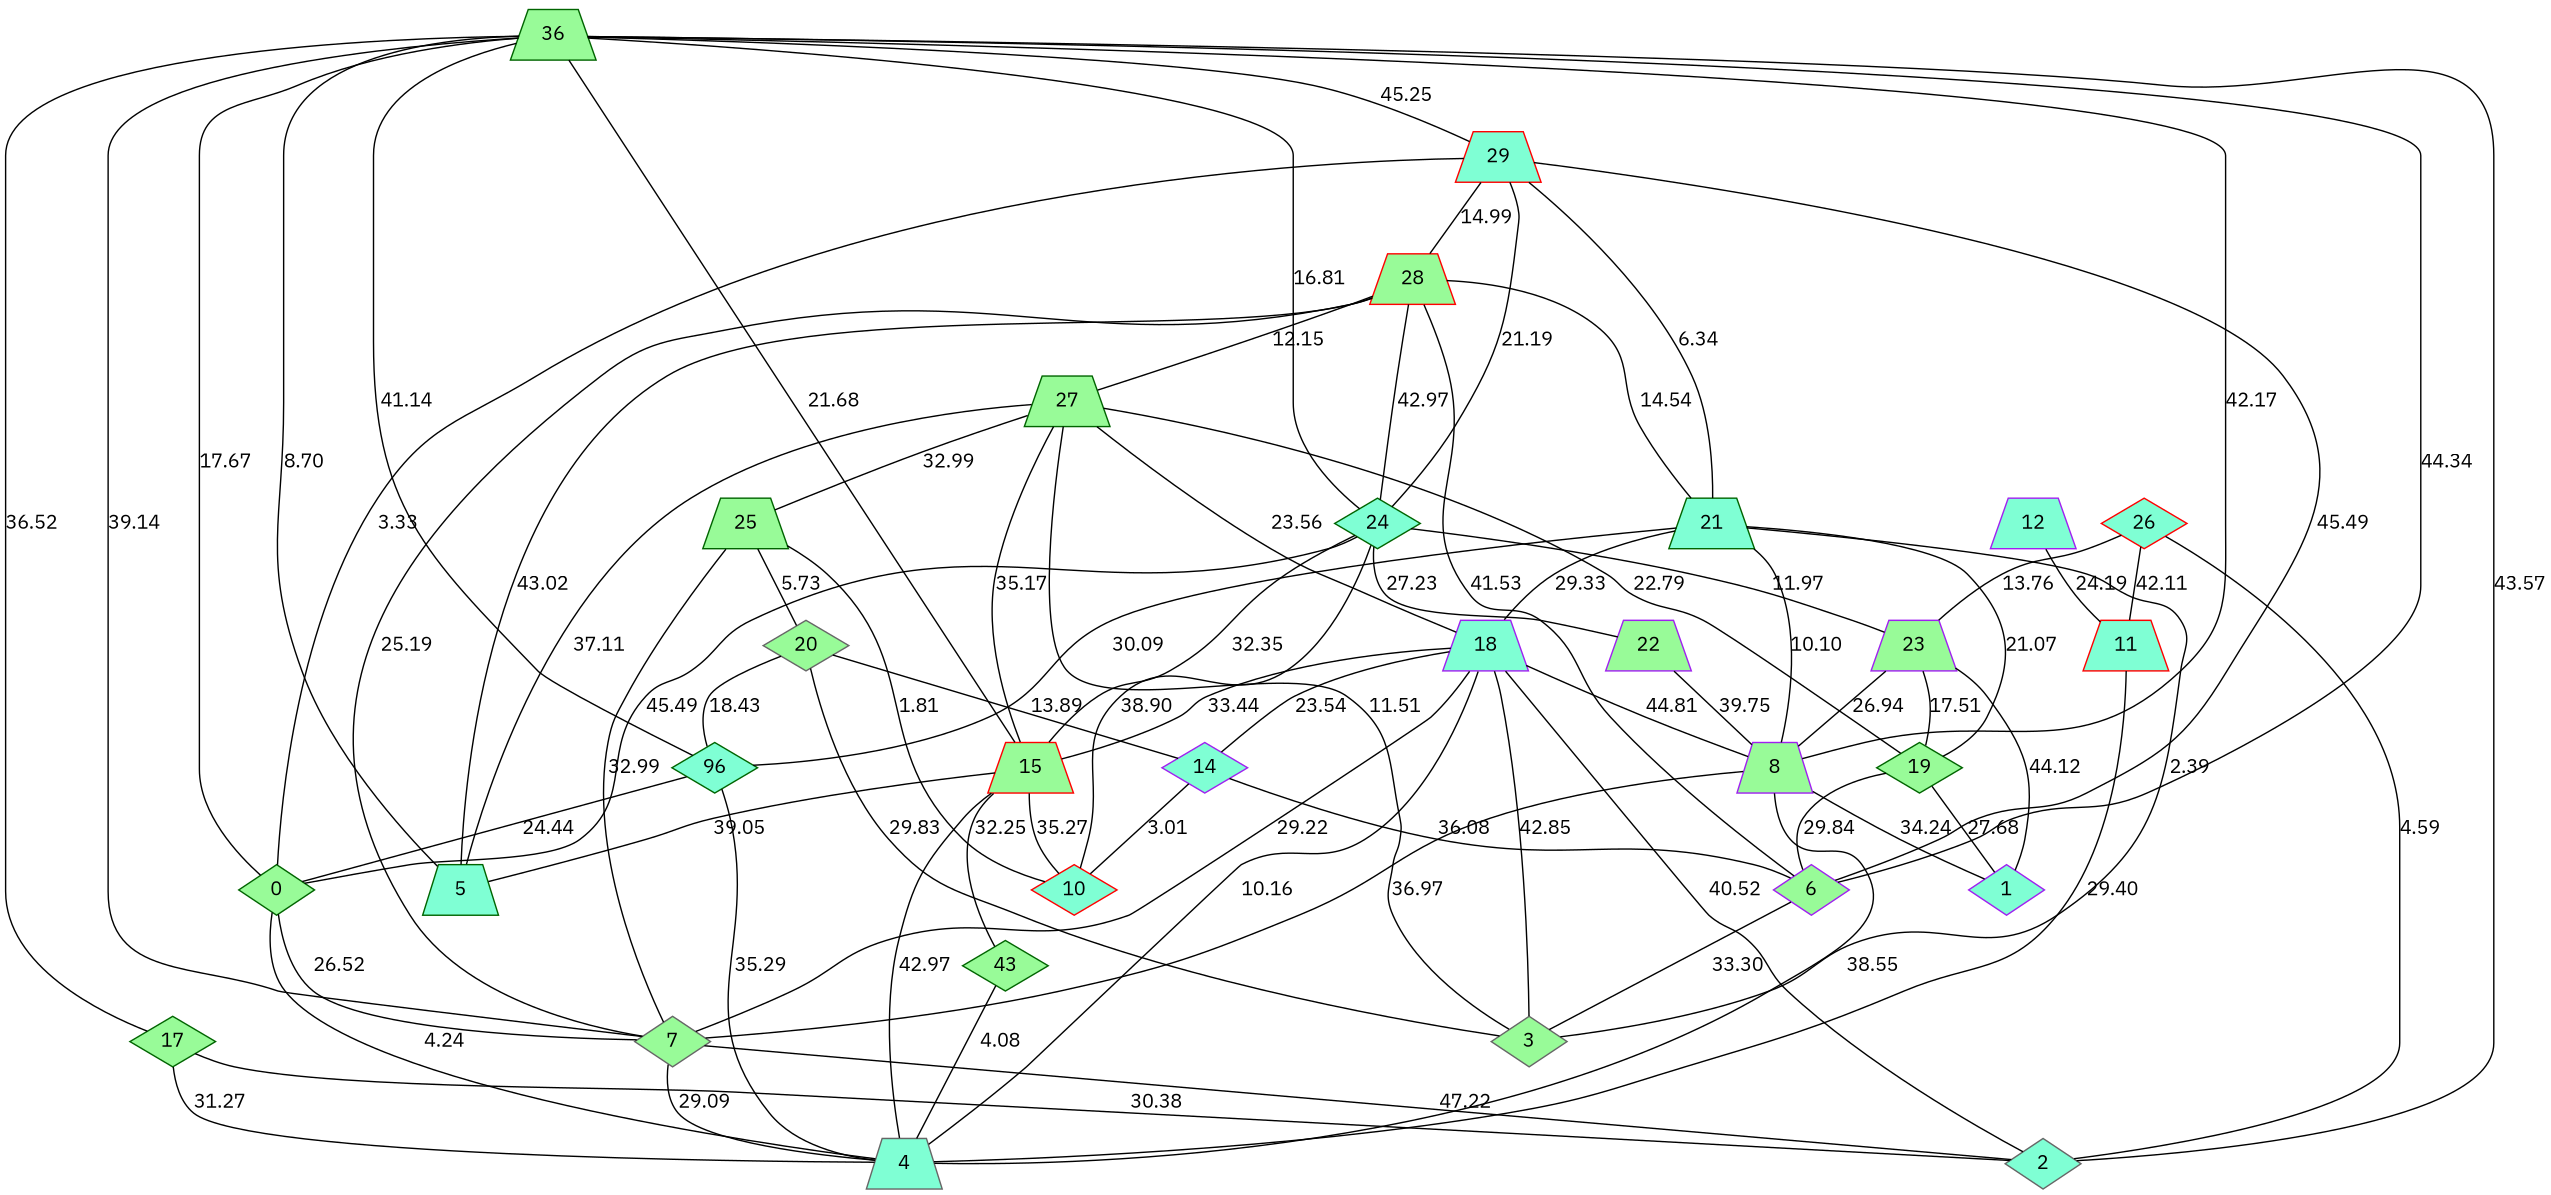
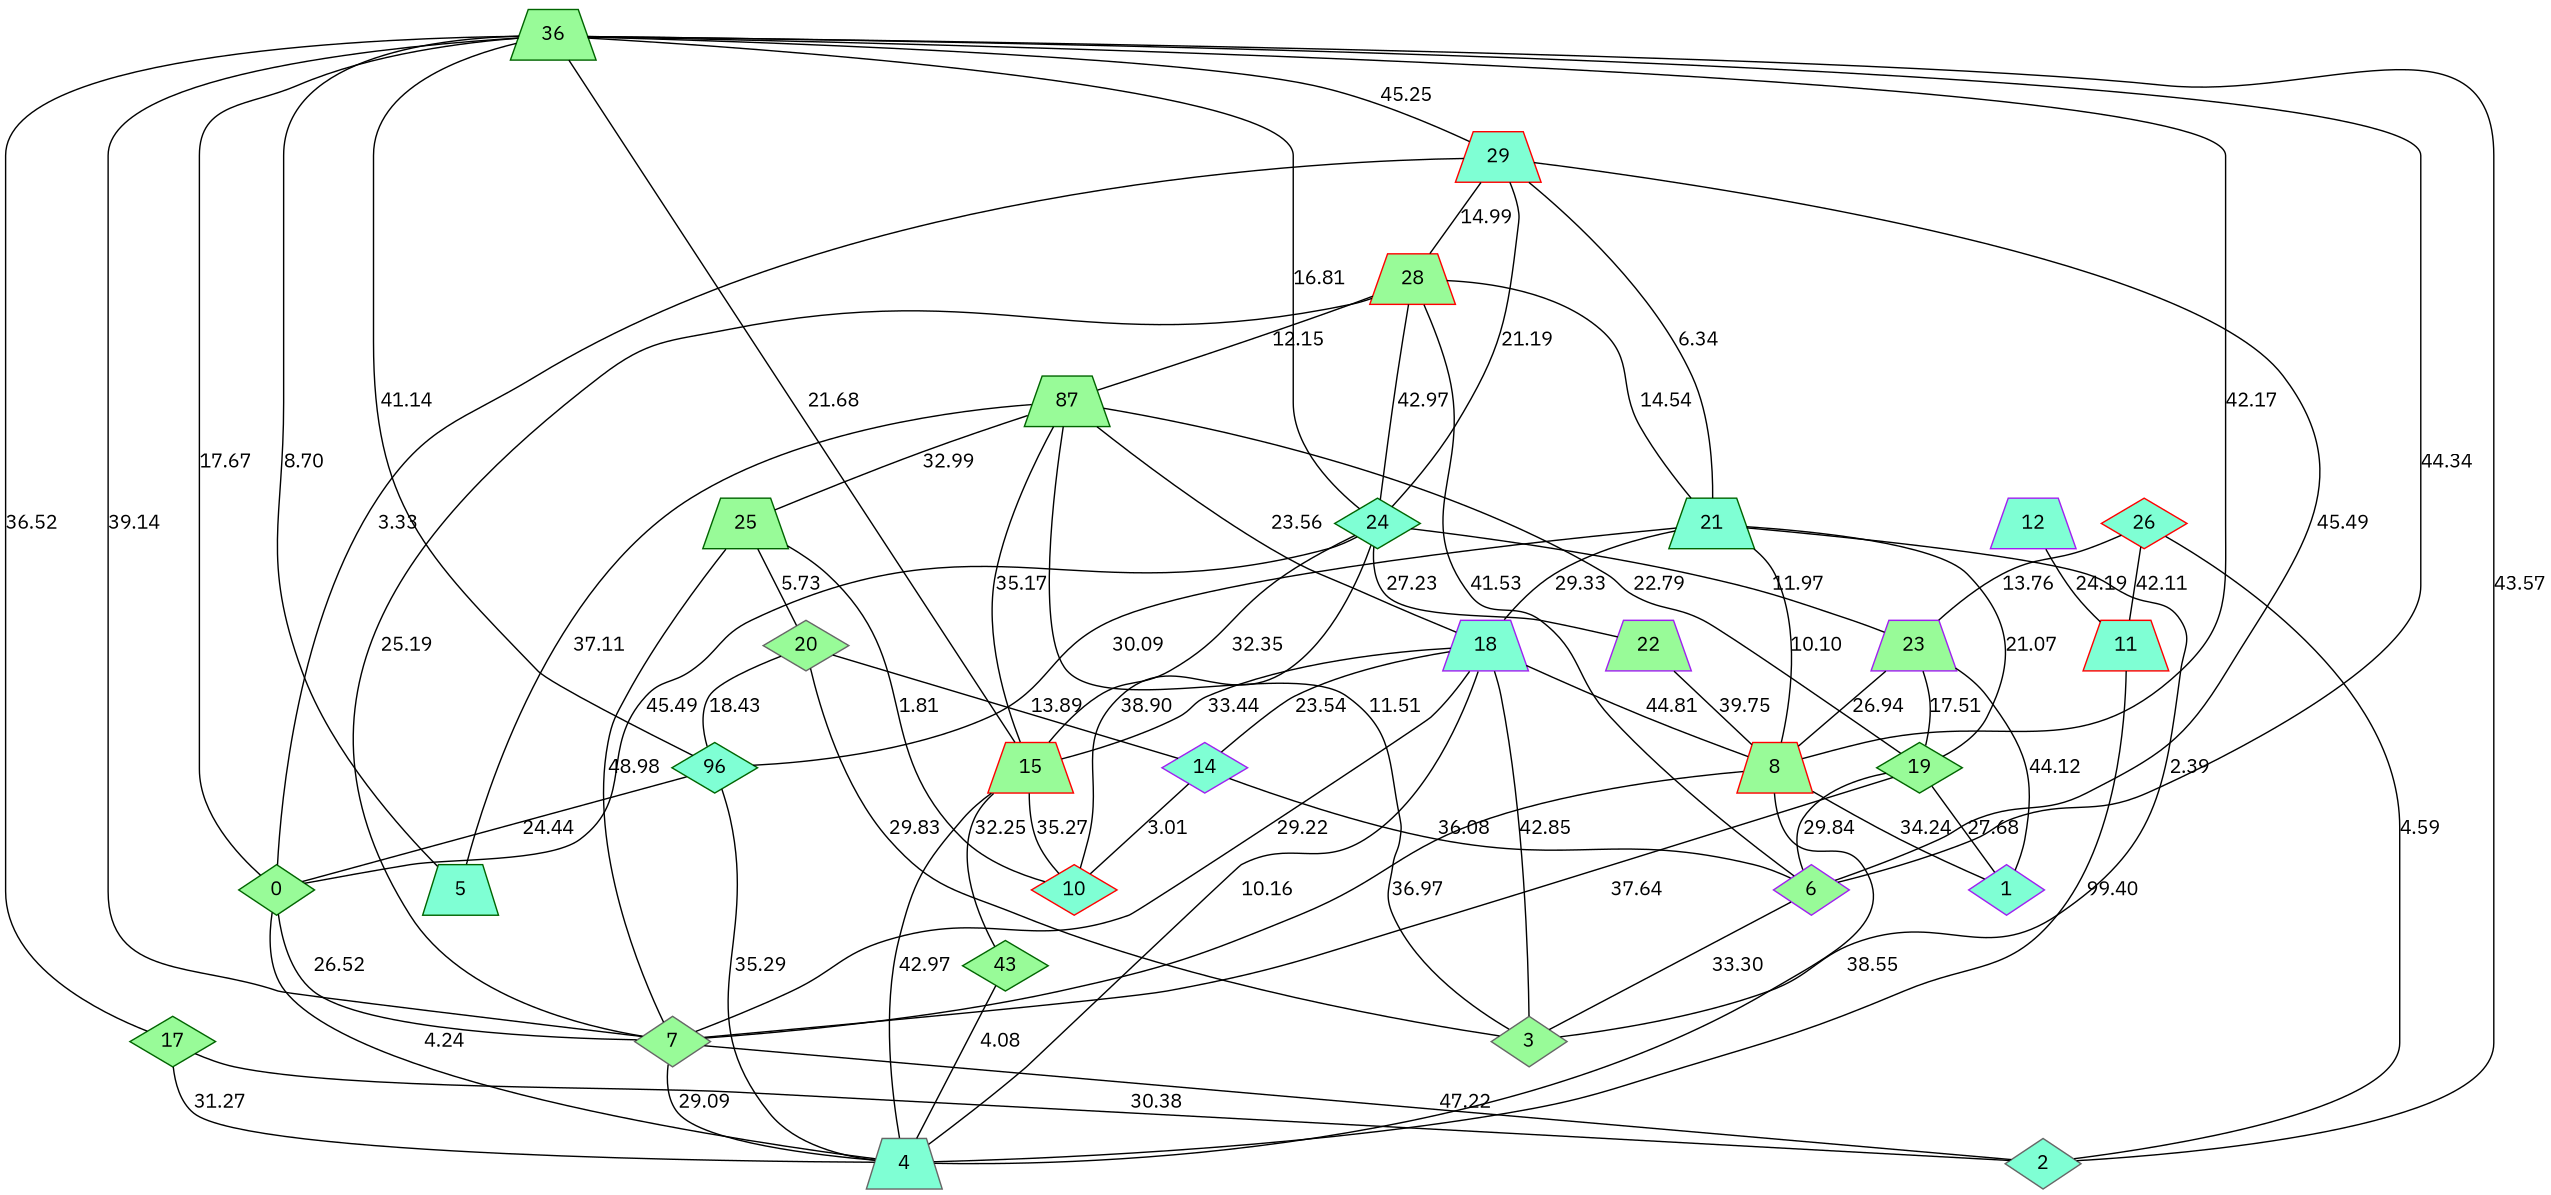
edge "28" -- "5": removed, label "43.02"
node "27": label "27" -> "87"
edge "25" -- "7": label "32.99" -> "48.98"
node "8": color purple -> red
edge "15" -- "5": removed, label "39.05"
edge "11" -- "4": label "29.40" -> "99.40"
edge "18" -- "2": removed, label "40.52"
edge "19" -- "7": added, label "37.64"
